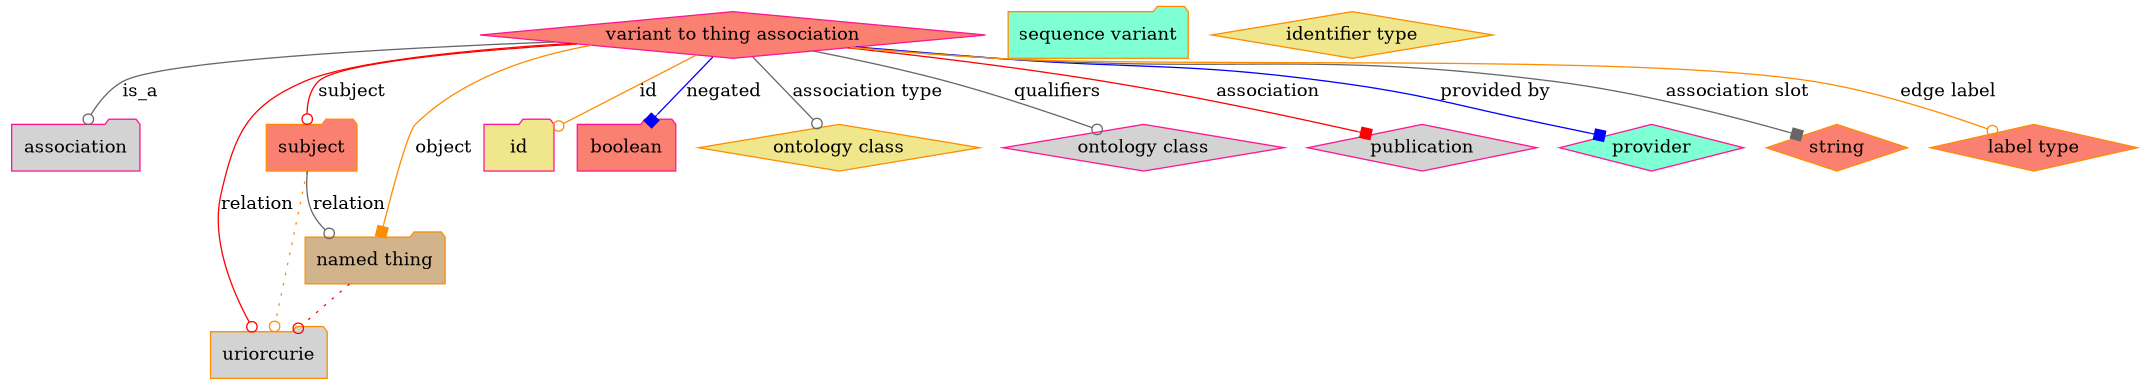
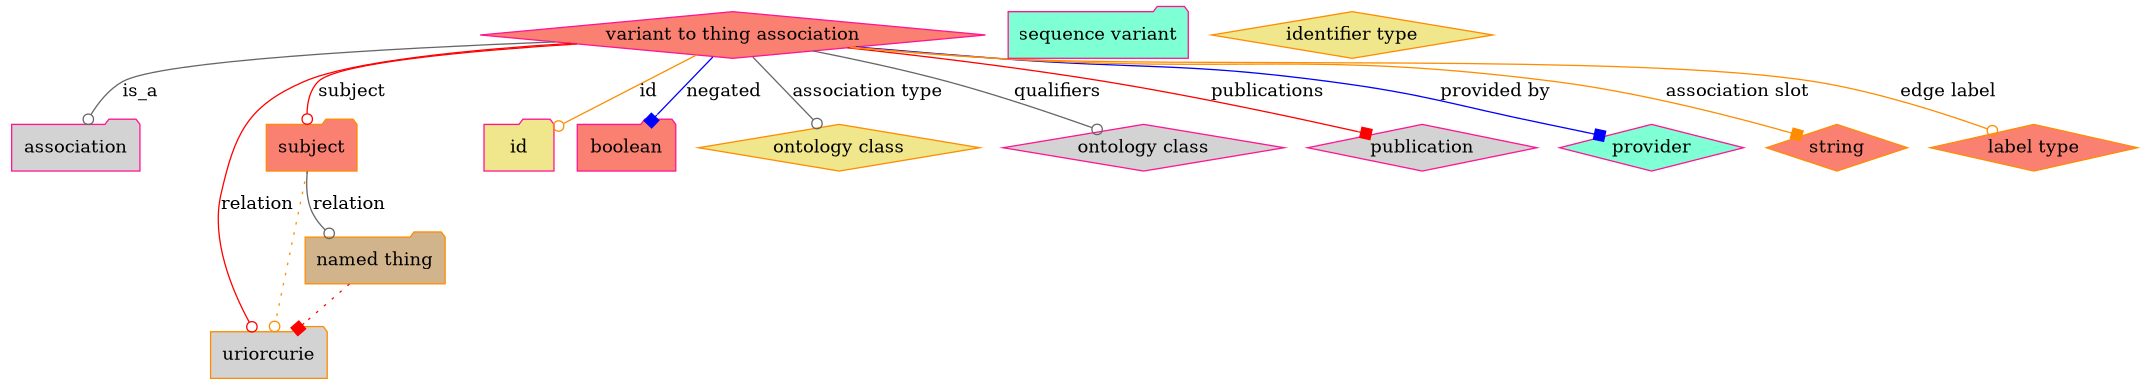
node "sequence variant": color darkorange -> deeppink
edge "variant to thing association" -> "string": color gray40 -> darkorange
edge "variant to thing association" -> "publication": label "association" -> "publications"
edge "variant to thing association" -> "named thing": removed, label "object"
edge "named thing" -> "uriorcurie": arrowhead odot -> box
